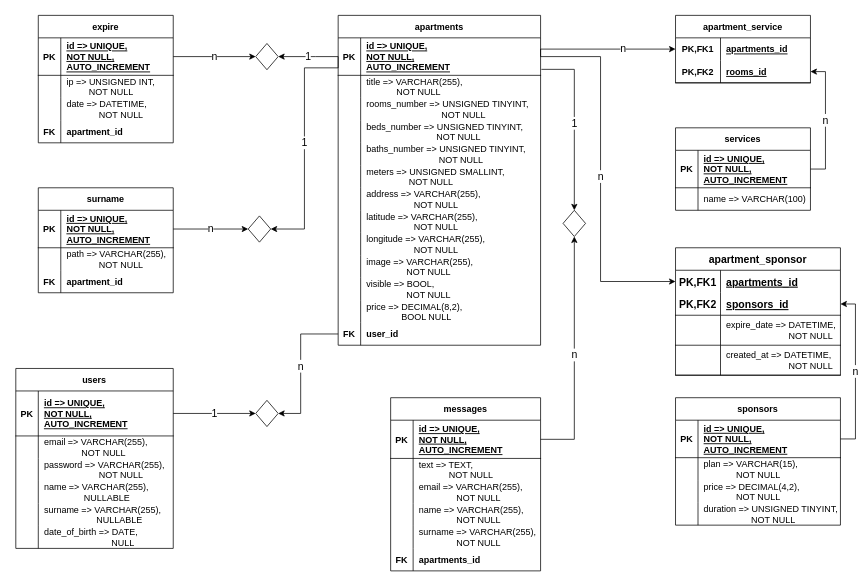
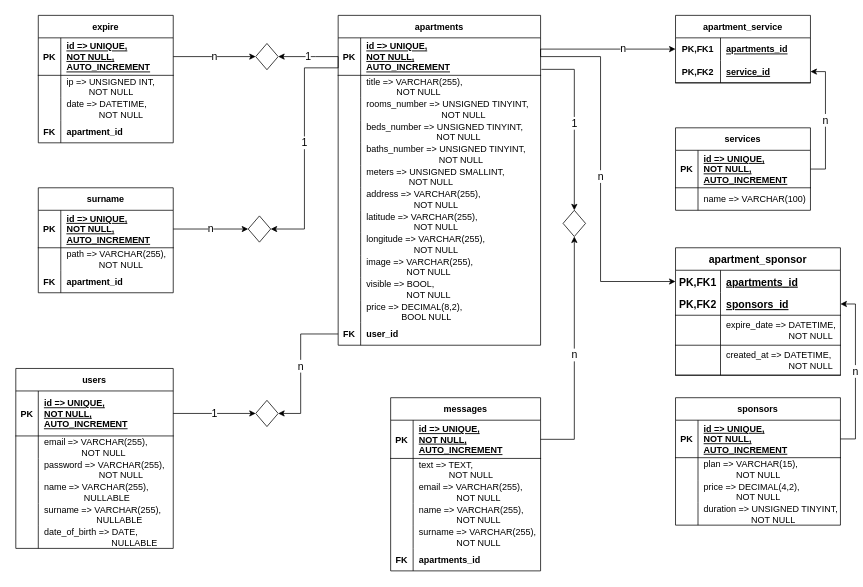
node "rooms_id": label "rooms_id" -> "service_id"
node "date_of_birth => DATE, NULL": label "date_of_birth => DATE, NULL" -> "date_of_birth => DATE, NULLABLE"
